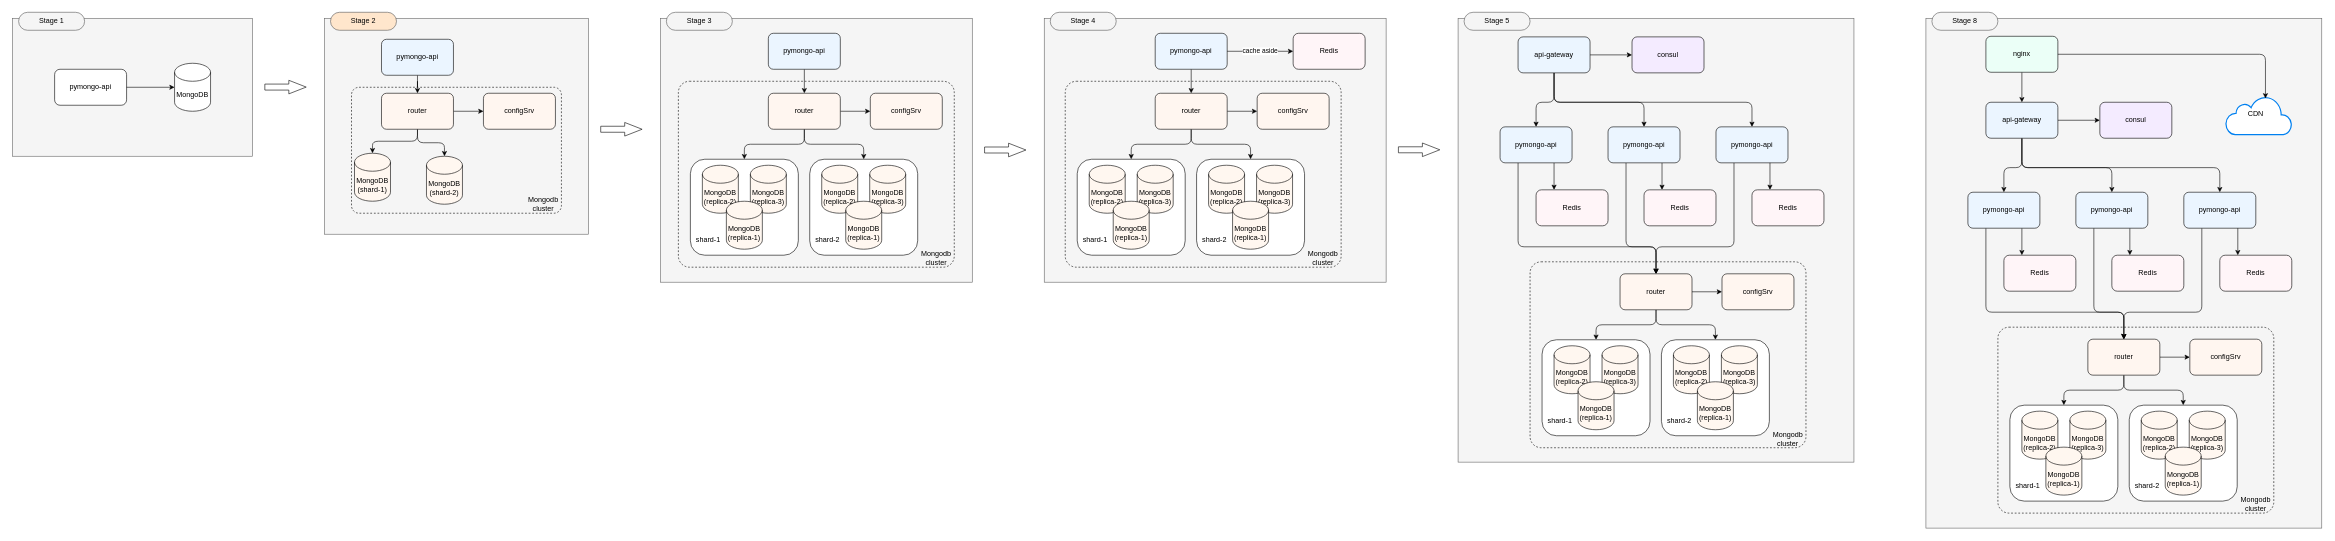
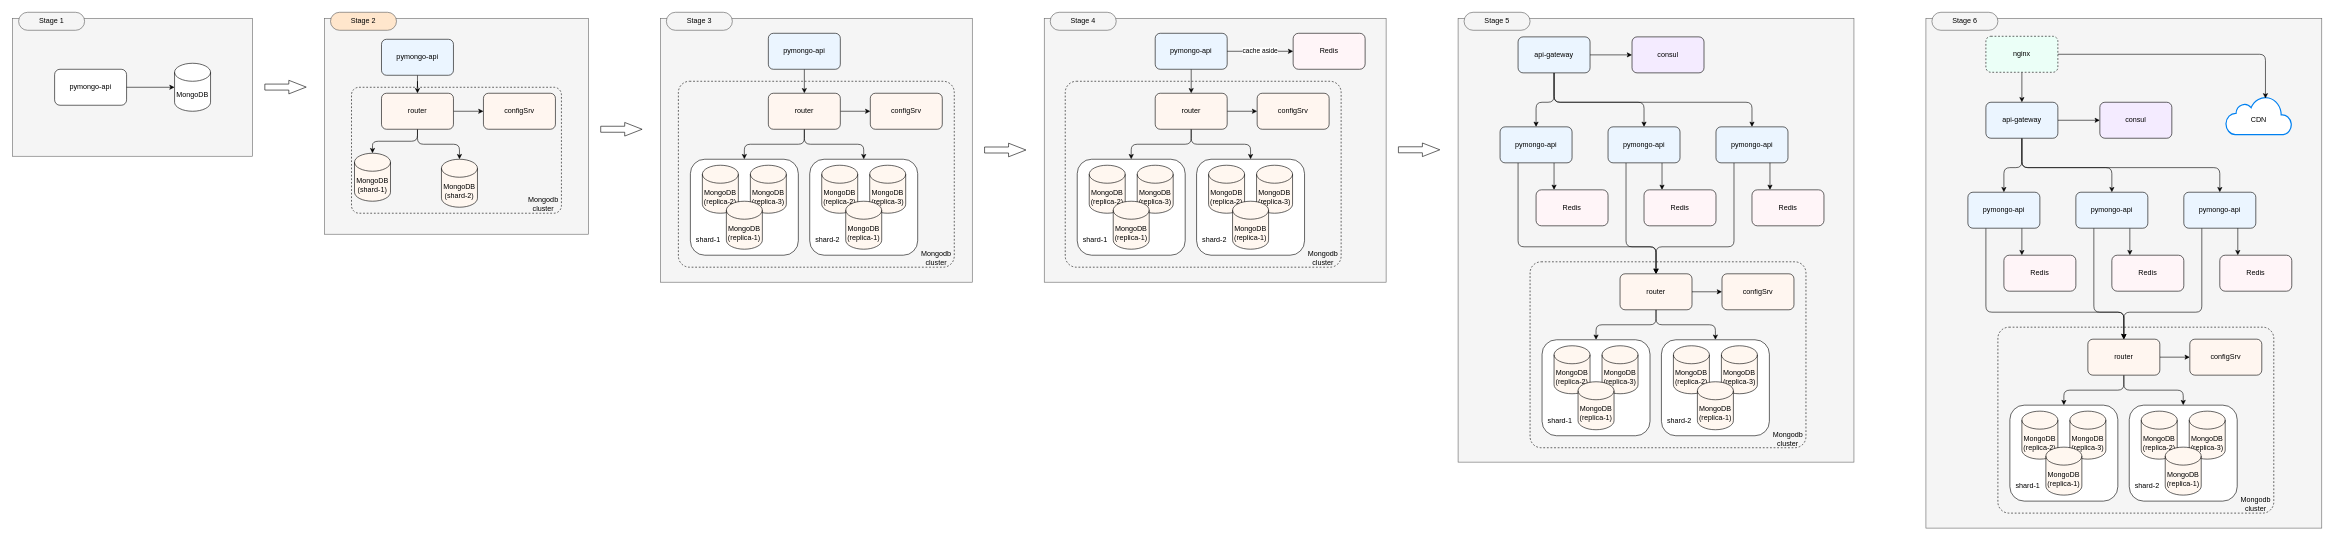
node "Stage 8": label "Stage 8" -> "Stage 6"
node "nginx": style solid -> dashed
node "CDN": moved (2256, 114) -> (2259, 120)
node "MongoDB (shard-2)": moved (444, 180) -> (459, 183)
